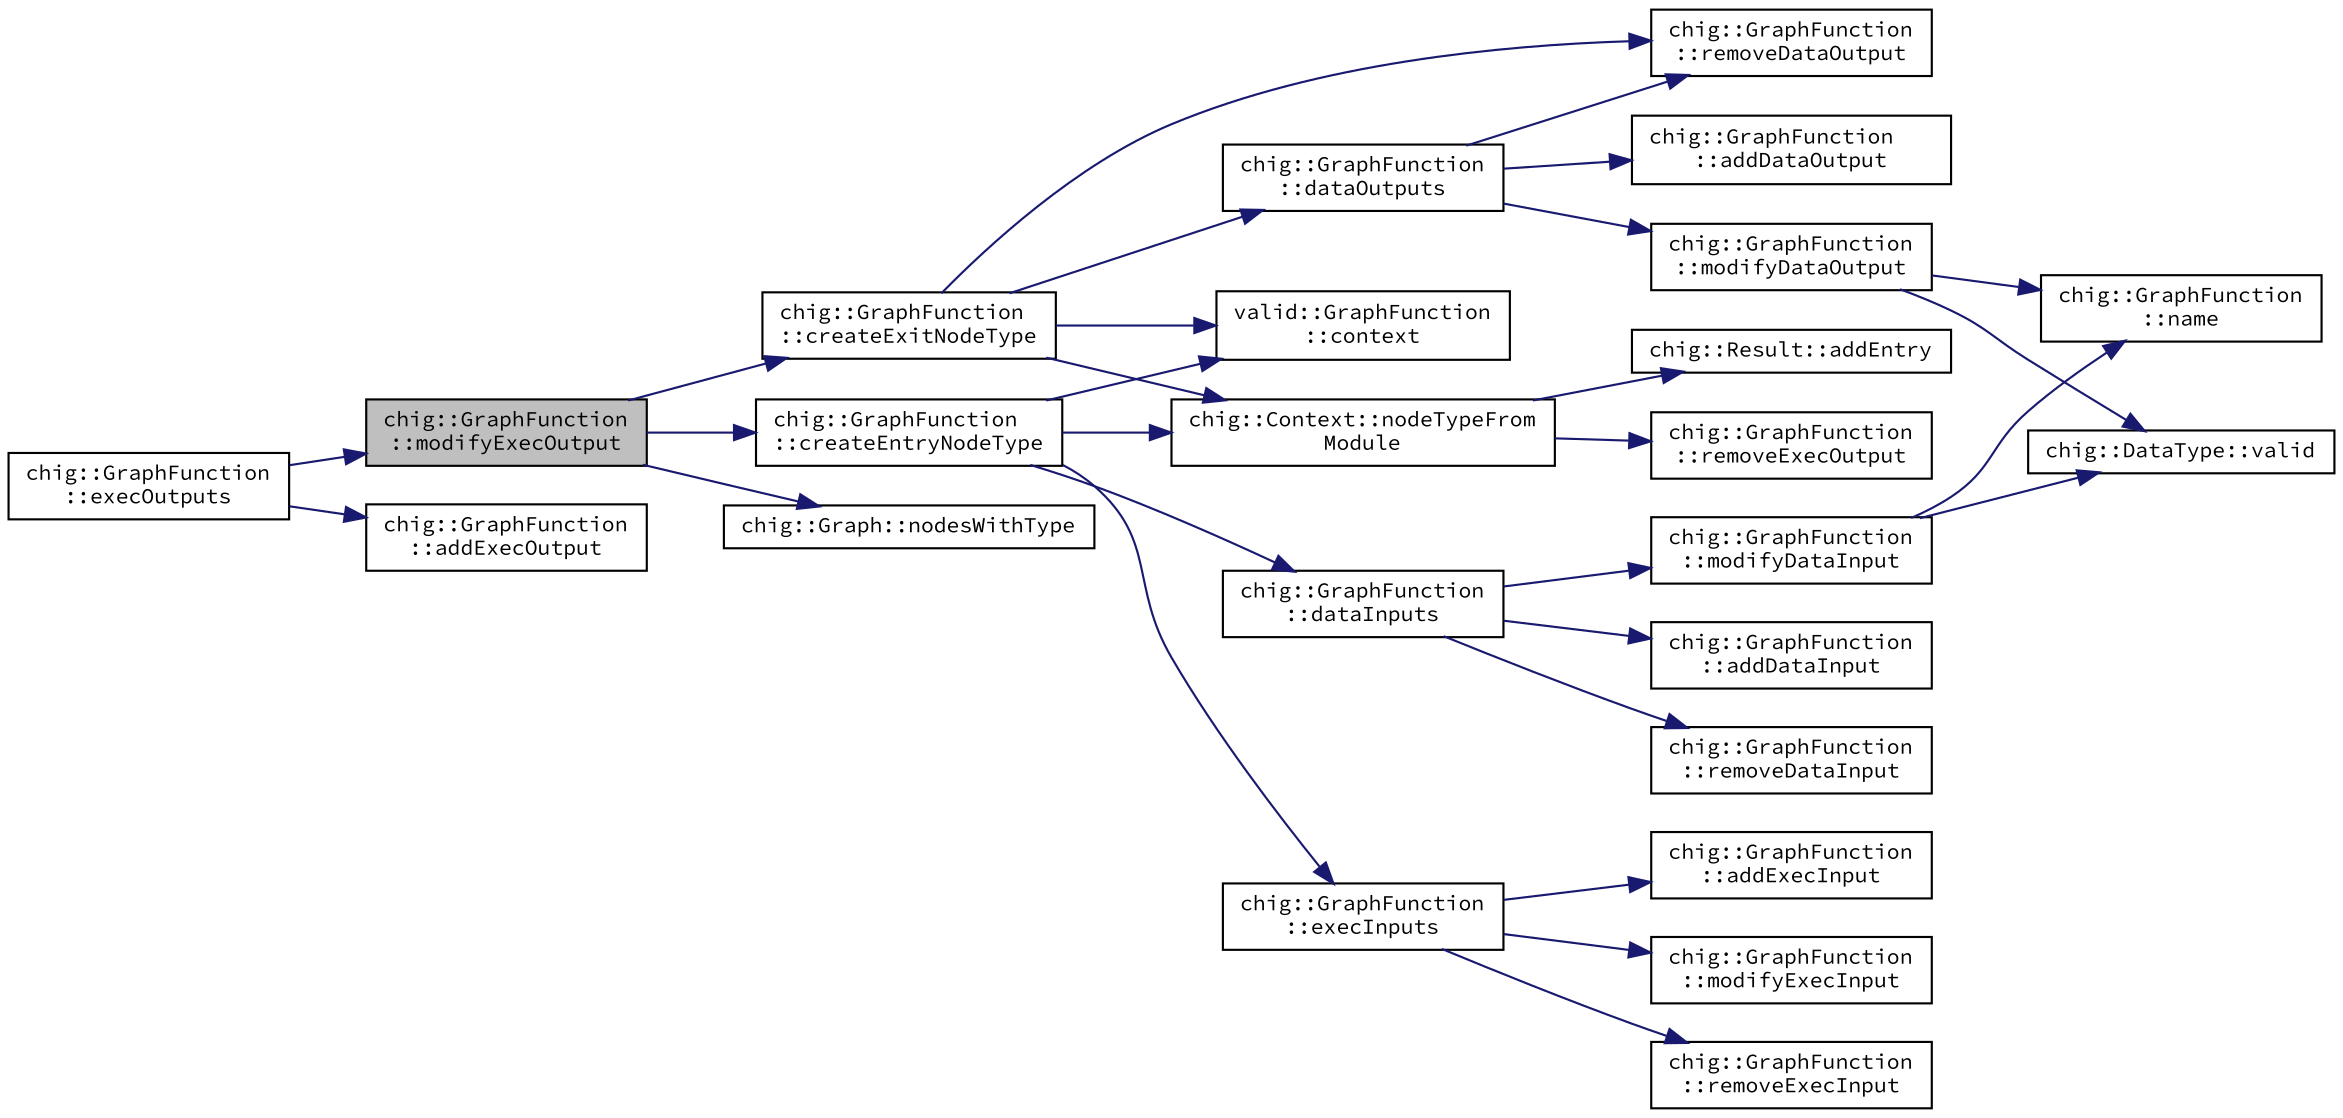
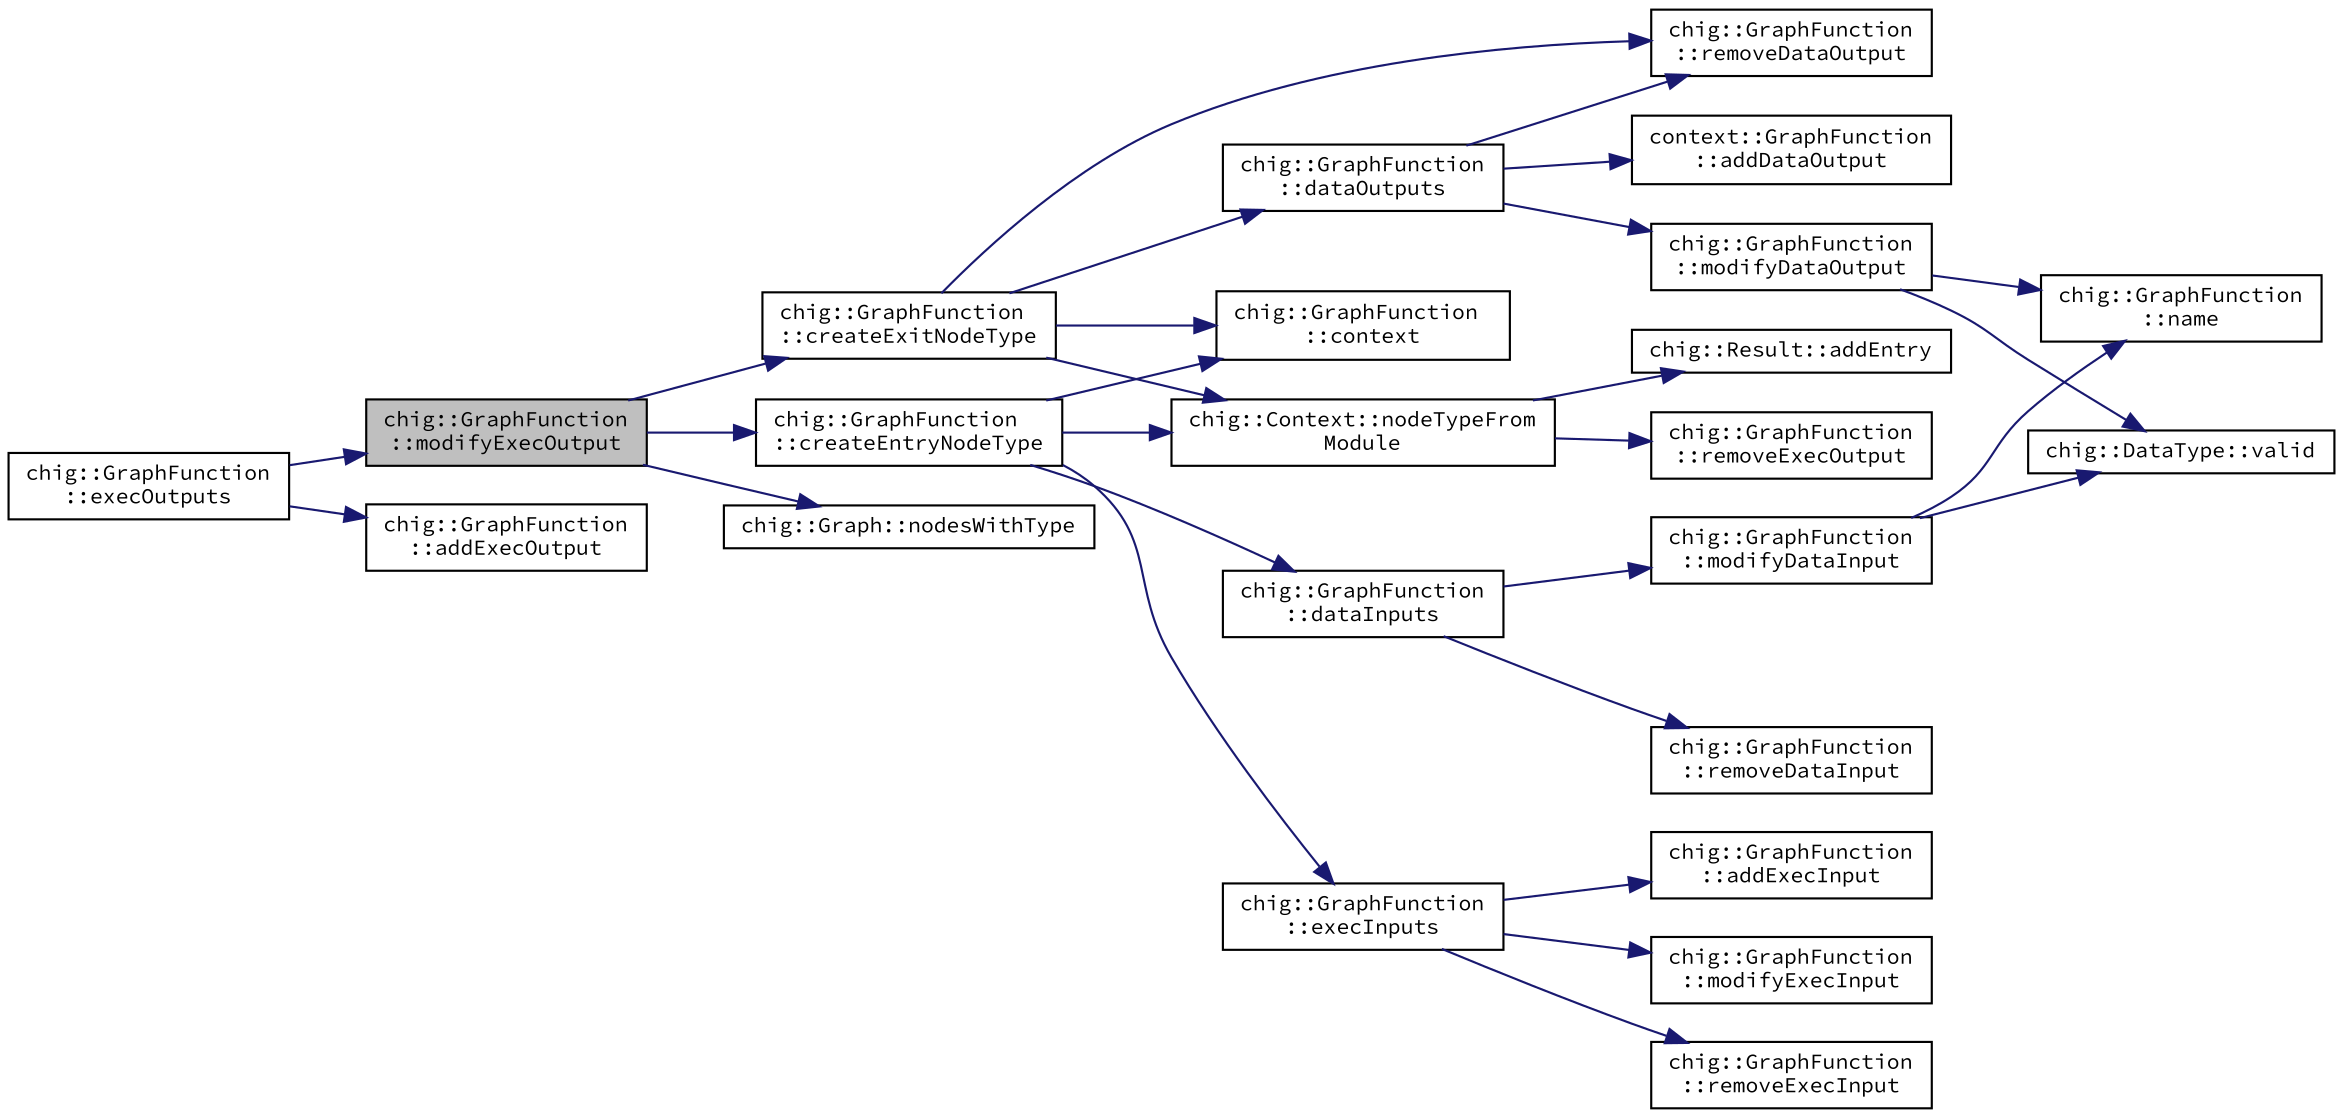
node "chig::GraphFunction ::addDataOutput": label "chig::GraphFunction ::addDataOutput" -> "context::GraphFunction ::addDataOutput"
node "valid::GraphFunction ::context": label "valid::GraphFunction ::context" -> "chig::GraphFunction ::context"
node "chig::GraphFunction ::addDataInput": removed
